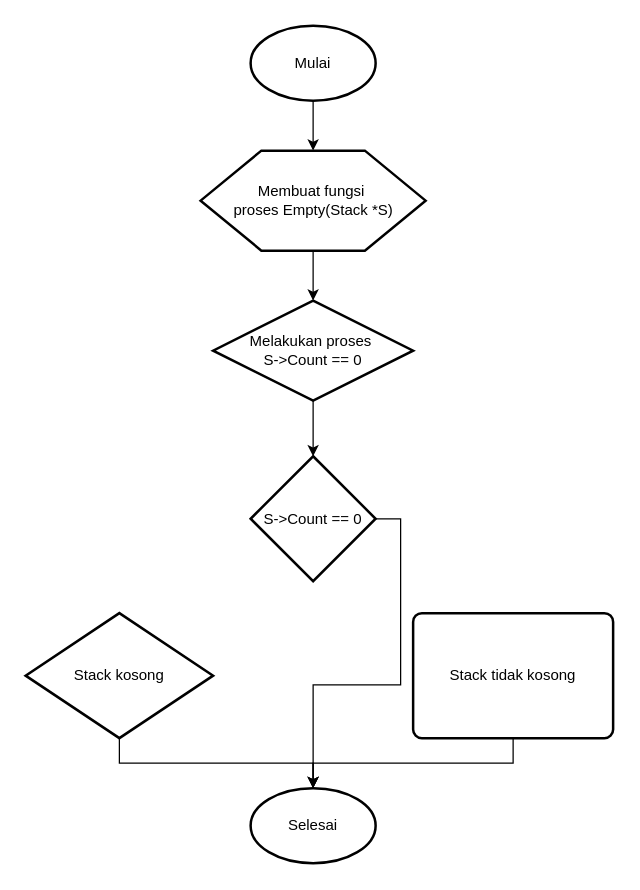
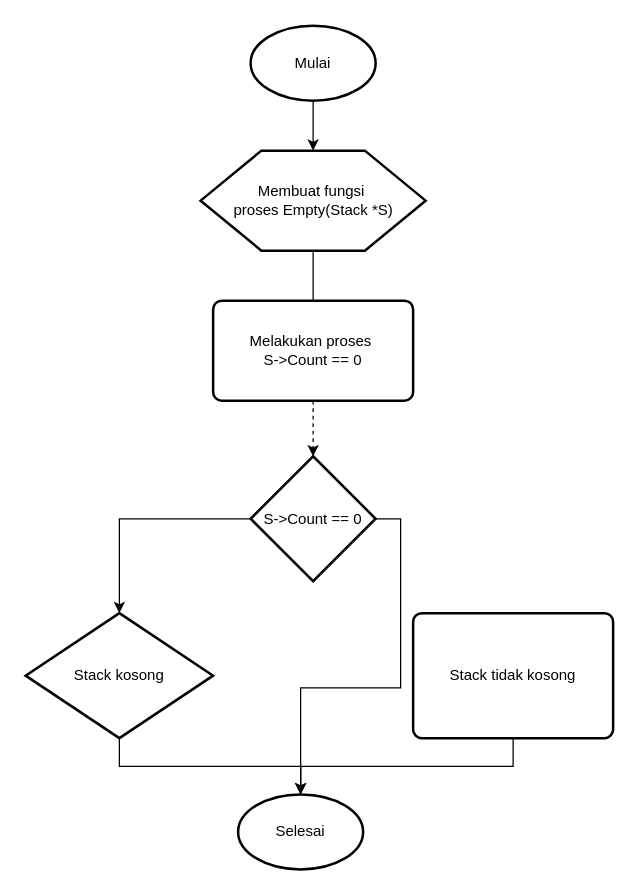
edge "Membuat fungsi proses Empty(Stack *S)" -> "Melakukan proses S->Count == 0": arrowhead classic -> none
node "Melakukan proses S->Count == 0": shape diamond -> rounded rectangle
edge "Melakukan proses S->Count == 0" -> "S->Count == 0": style solid -> dashed
edge "S->Count == 0" -> "Stack kosong": added
node "Selesai": moved (313, 826) -> (301, 832)
